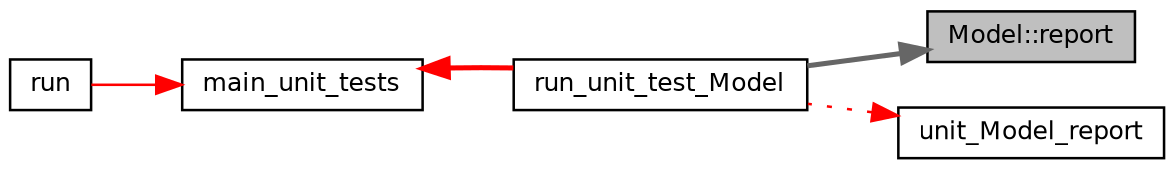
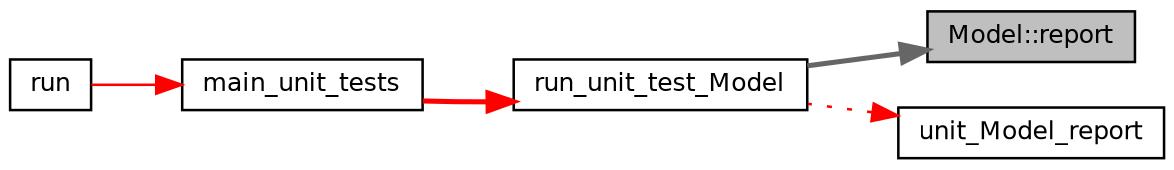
edge "run_unit_test_Model" -> "main_unit_tests": reversed
